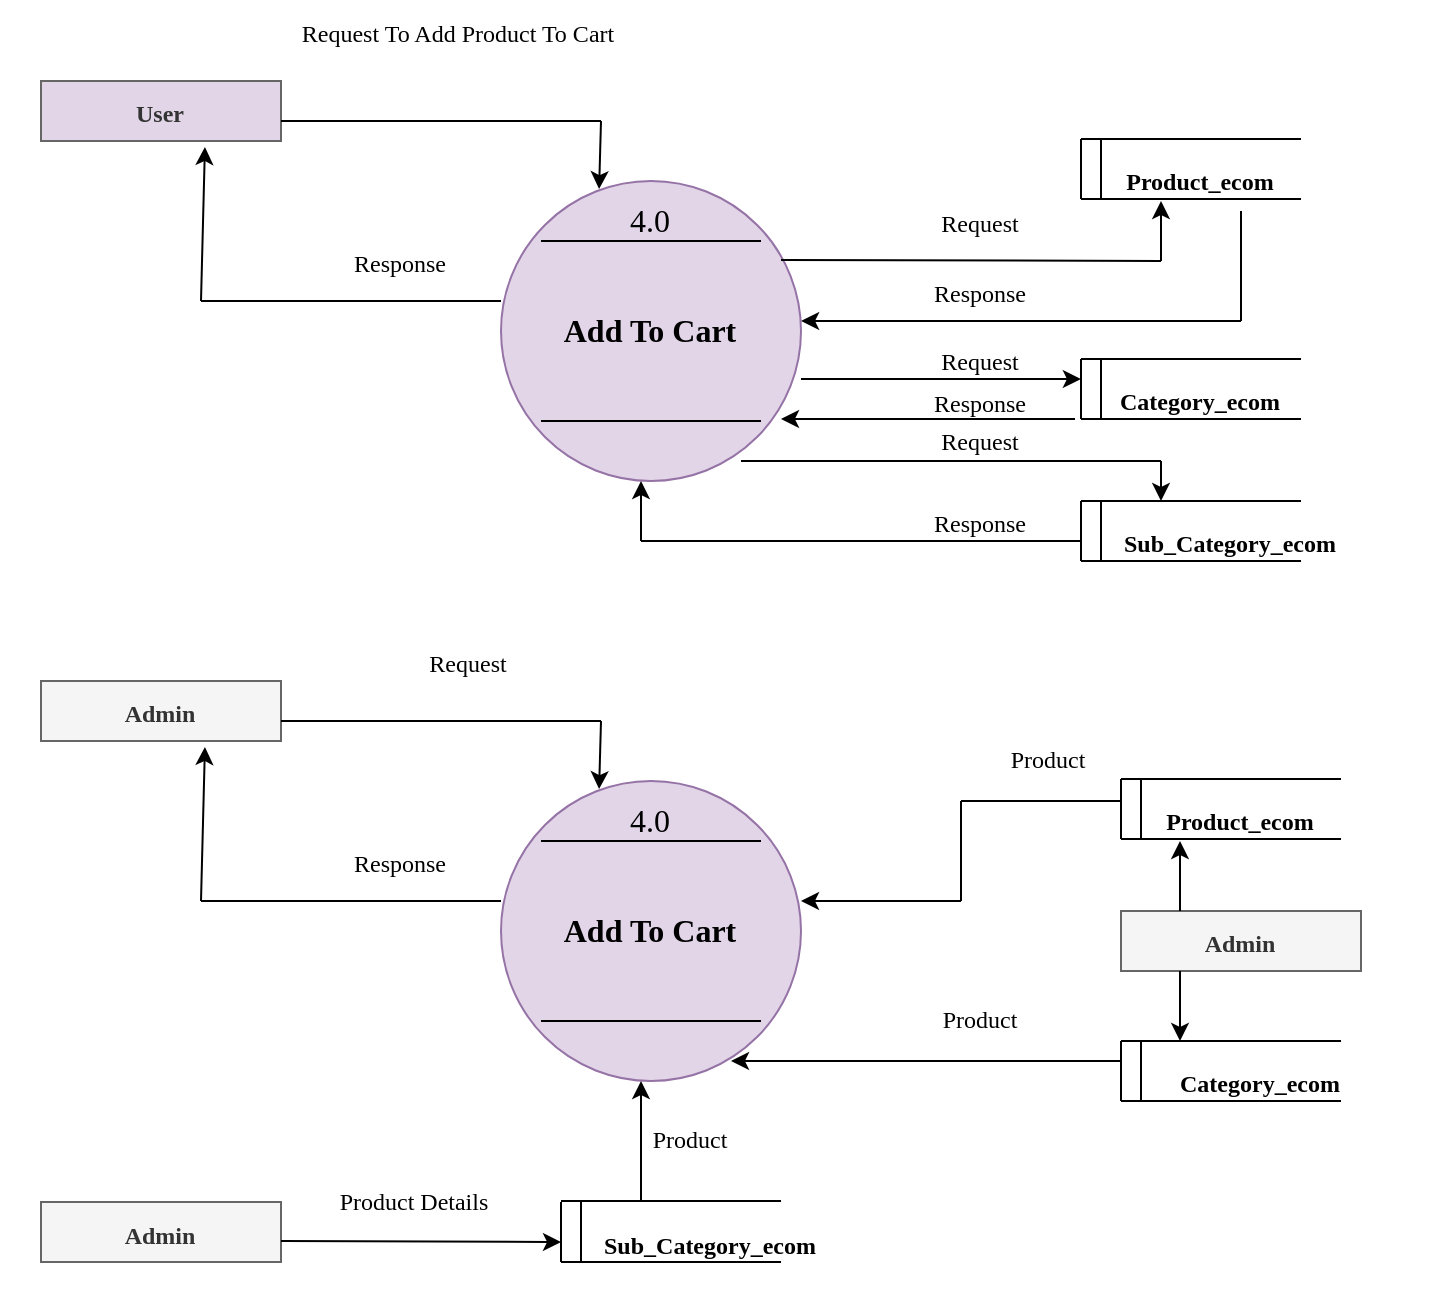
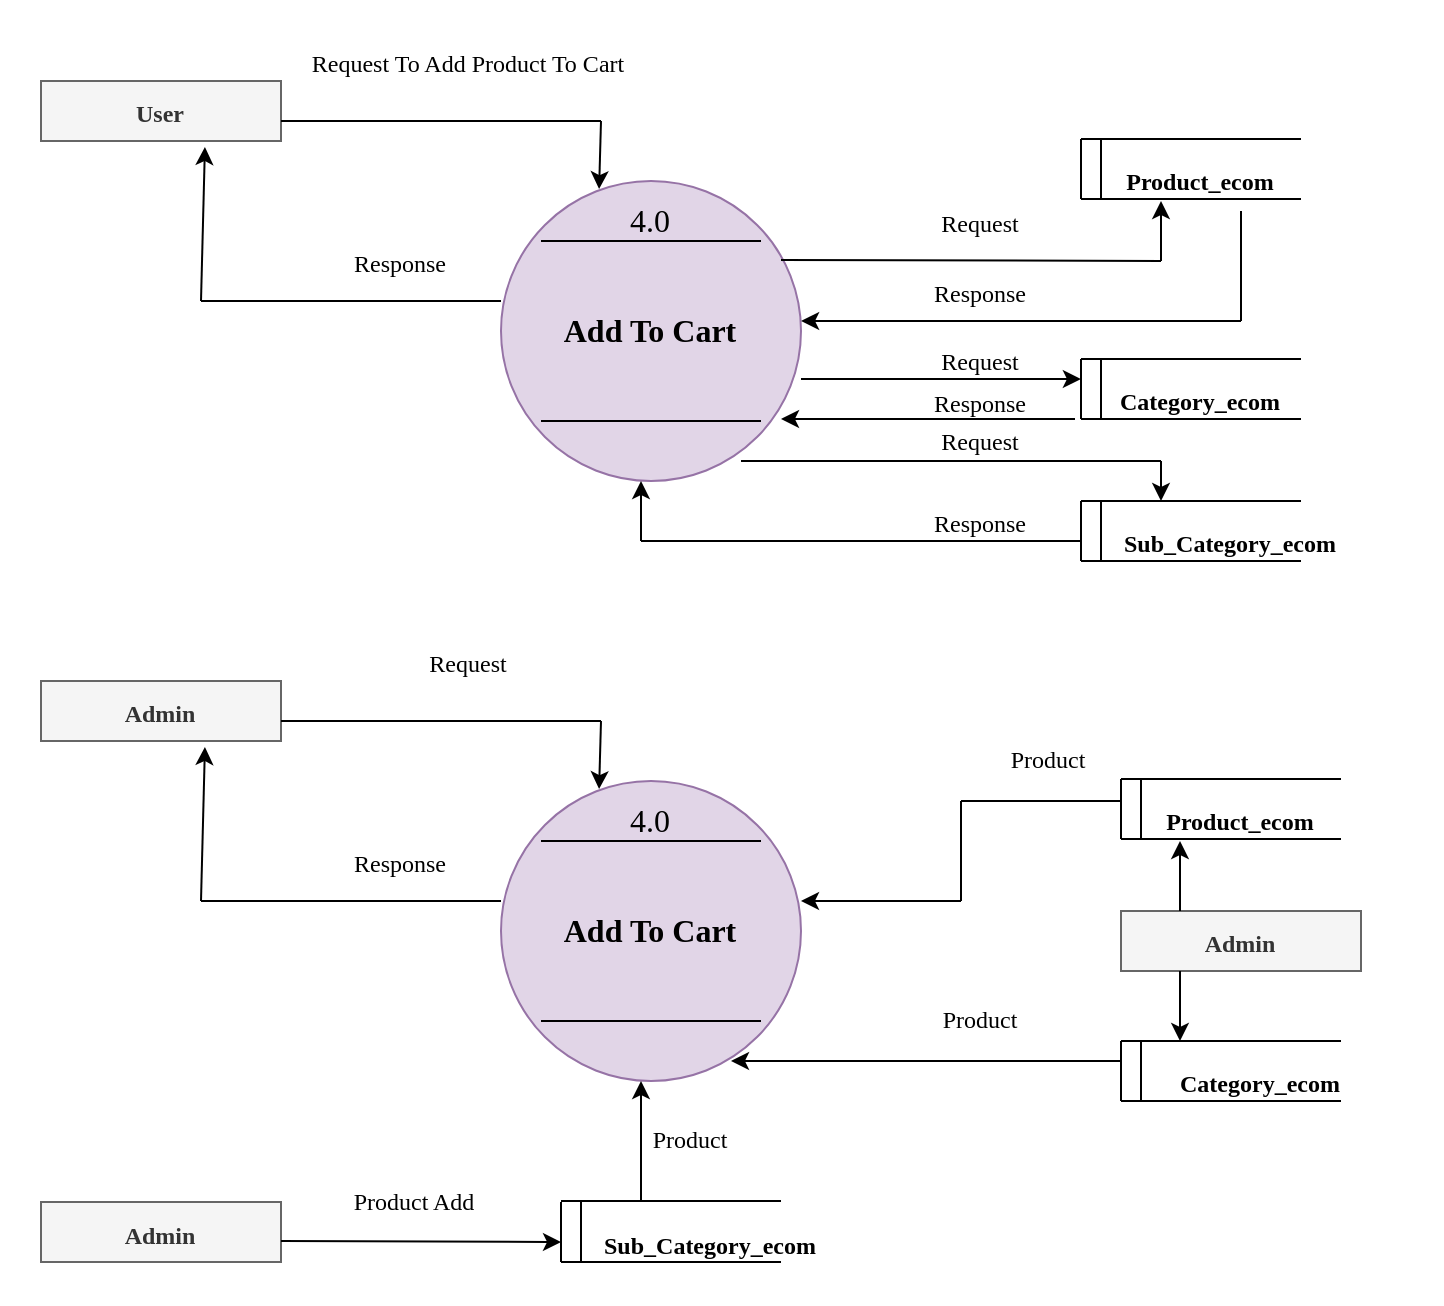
node "Request To Add Product To Cart": moved (459, 31) -> (469, 61)
node "User": fillcolor #e1d5e7 -> #f5f5f5
node "Product Details": label "Product Details" -> "Product Add"
